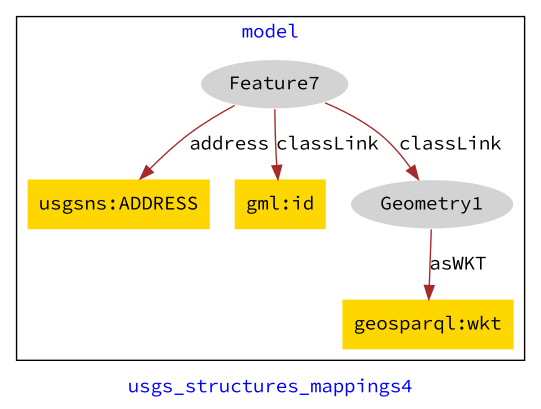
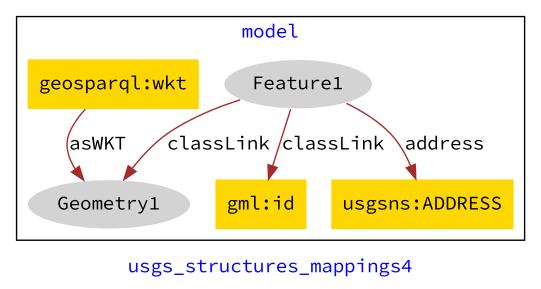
node "Feature7": label "Feature7" -> "Feature1"
edge "Geometry1" -> "geosparql:wkt": reversed
